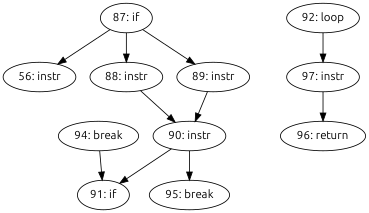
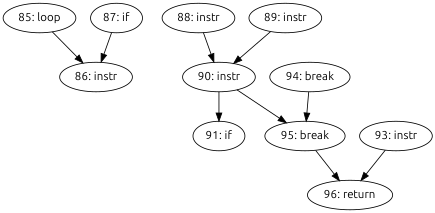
node "85: loop": added
node "92: loop": removed
edge "87: if" -> "88: instr": removed
edge "87: if" -> "89: instr": removed
node "56: instr": label "56: instr" -> "86: instr"
node "97: instr": label "97: instr" -> "93: instr"
edge "94: break" -> "91: if": now "94: break" -> "95: break"
edge "95: break" -> "96: return": added
